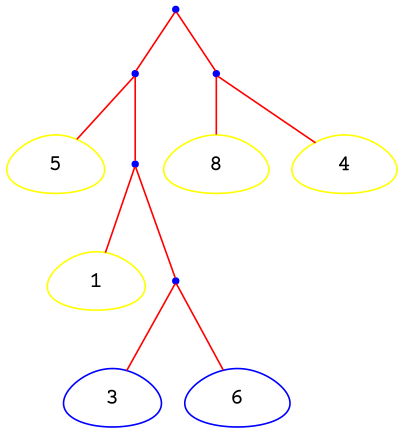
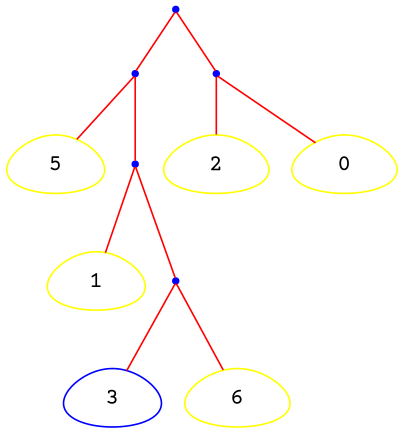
node "8": label "8" -> "2"
node "4": label "4" -> "0"
node "6": color blue -> yellow
